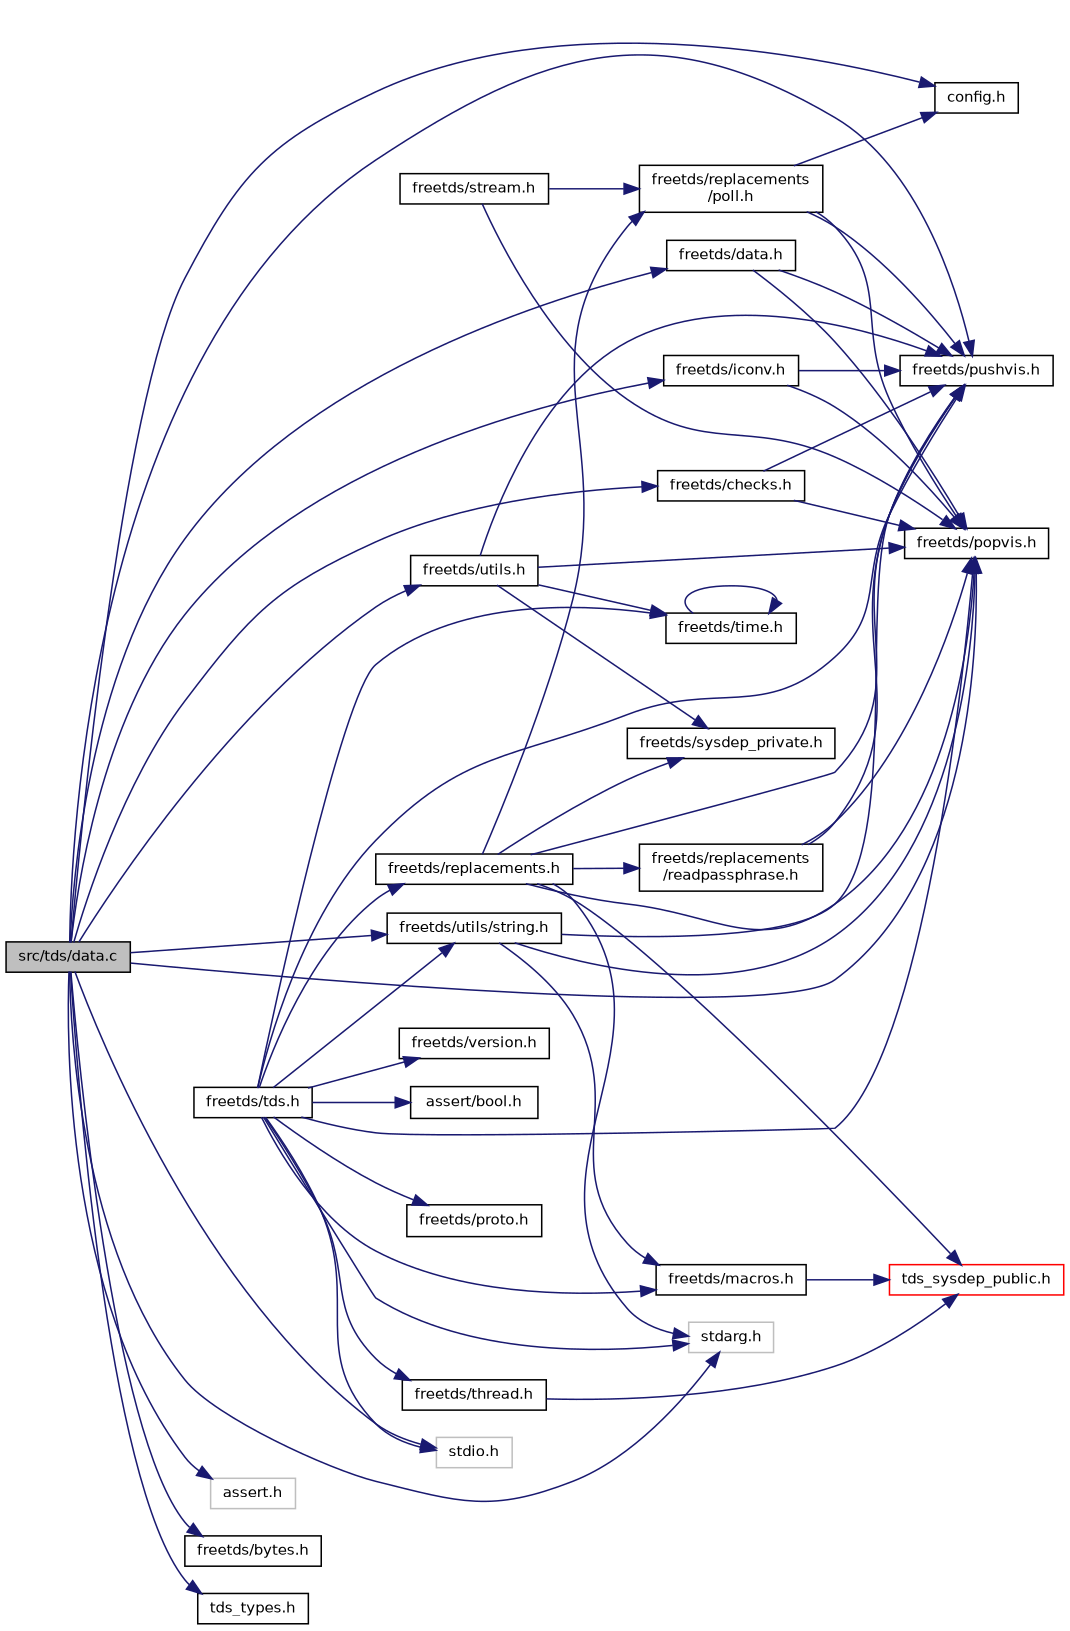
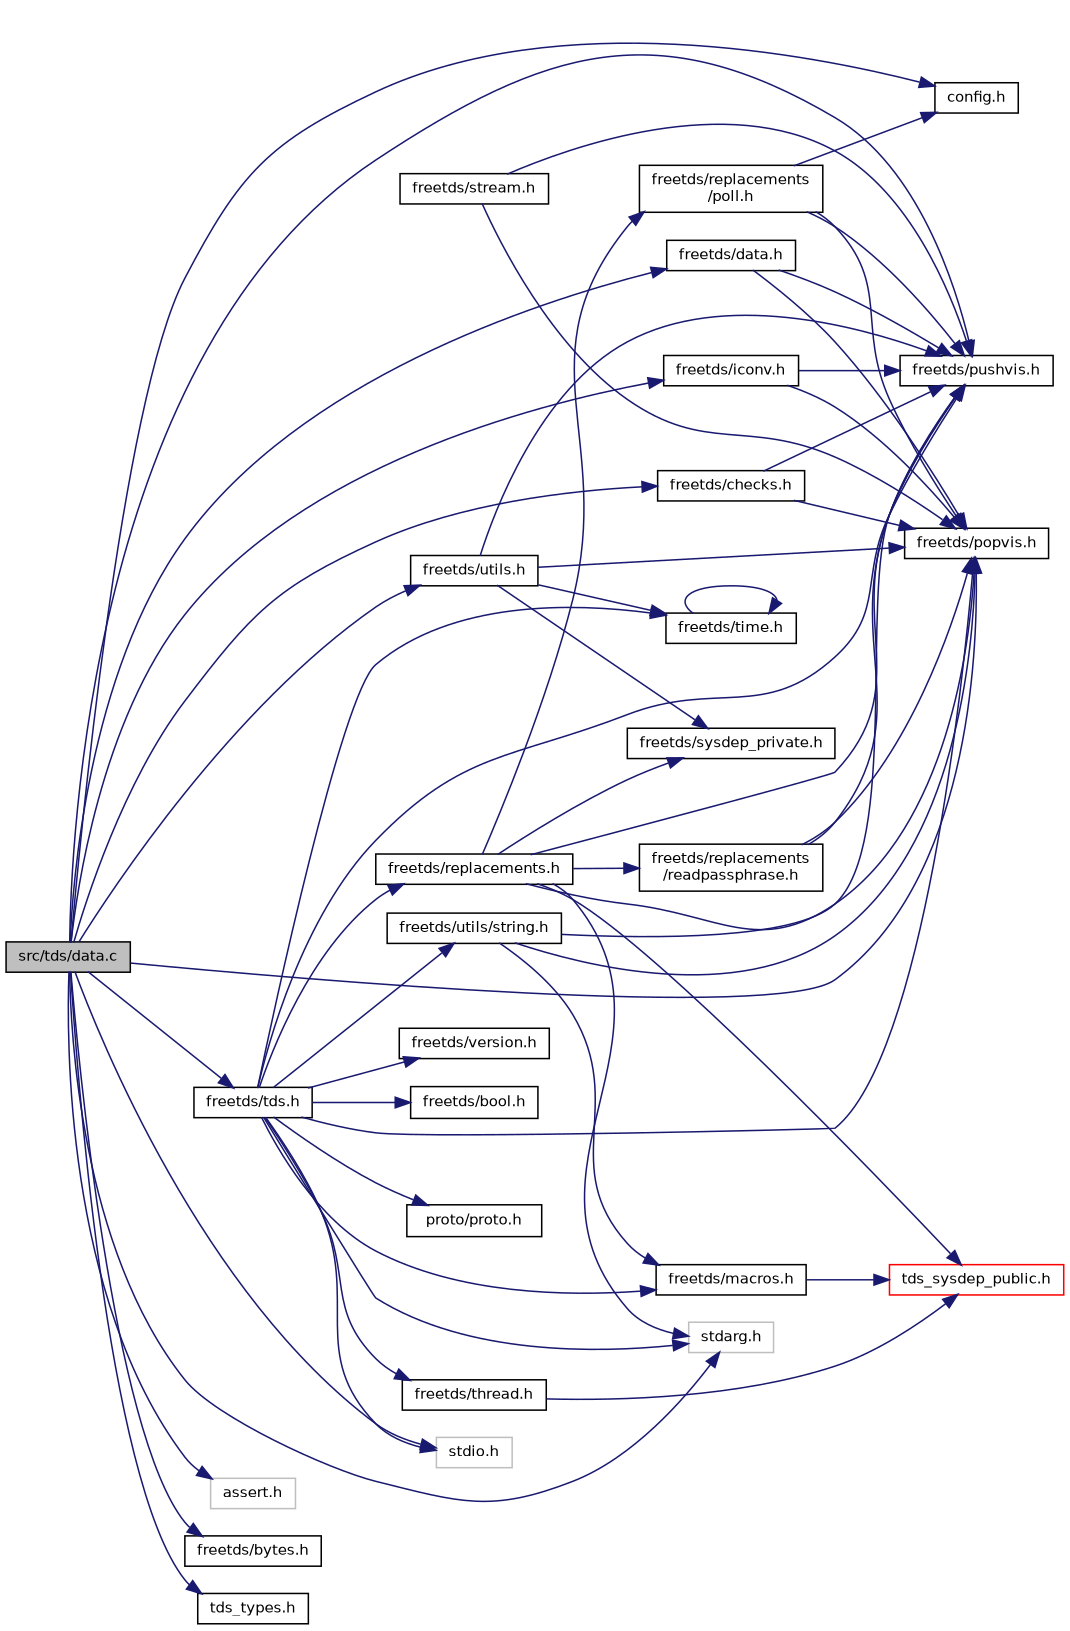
edge "freetds/stream.h" -> "freetds/replacements /poll.h": now "freetds/stream.h" -> "freetds/pushvis.h"
edge "src/tds/data.c" -> "freetds/utils/string.h": now "src/tds/data.c" -> "freetds/tds.h"
node "assert/bool.h": label "assert/bool.h" -> "freetds/bool.h"
node "freetds/proto.h": label "freetds/proto.h" -> "proto/proto.h"
